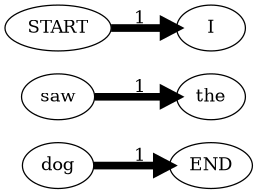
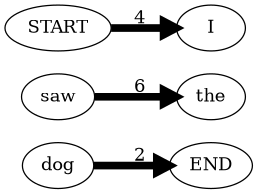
edge "START" -> "I": label "1" -> "4"
edge "saw" -> "the": label "1" -> "6"
edge "dog" -> "END": label "1" -> "2"
